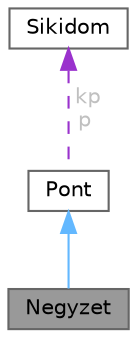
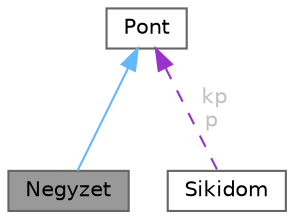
edge "Pont" -> "Sikidom": reversed
